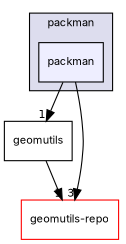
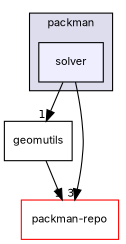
node "packman": label "packman" -> "solver"
node "geomutils-repo": label "geomutils-repo" -> "packman-repo"
